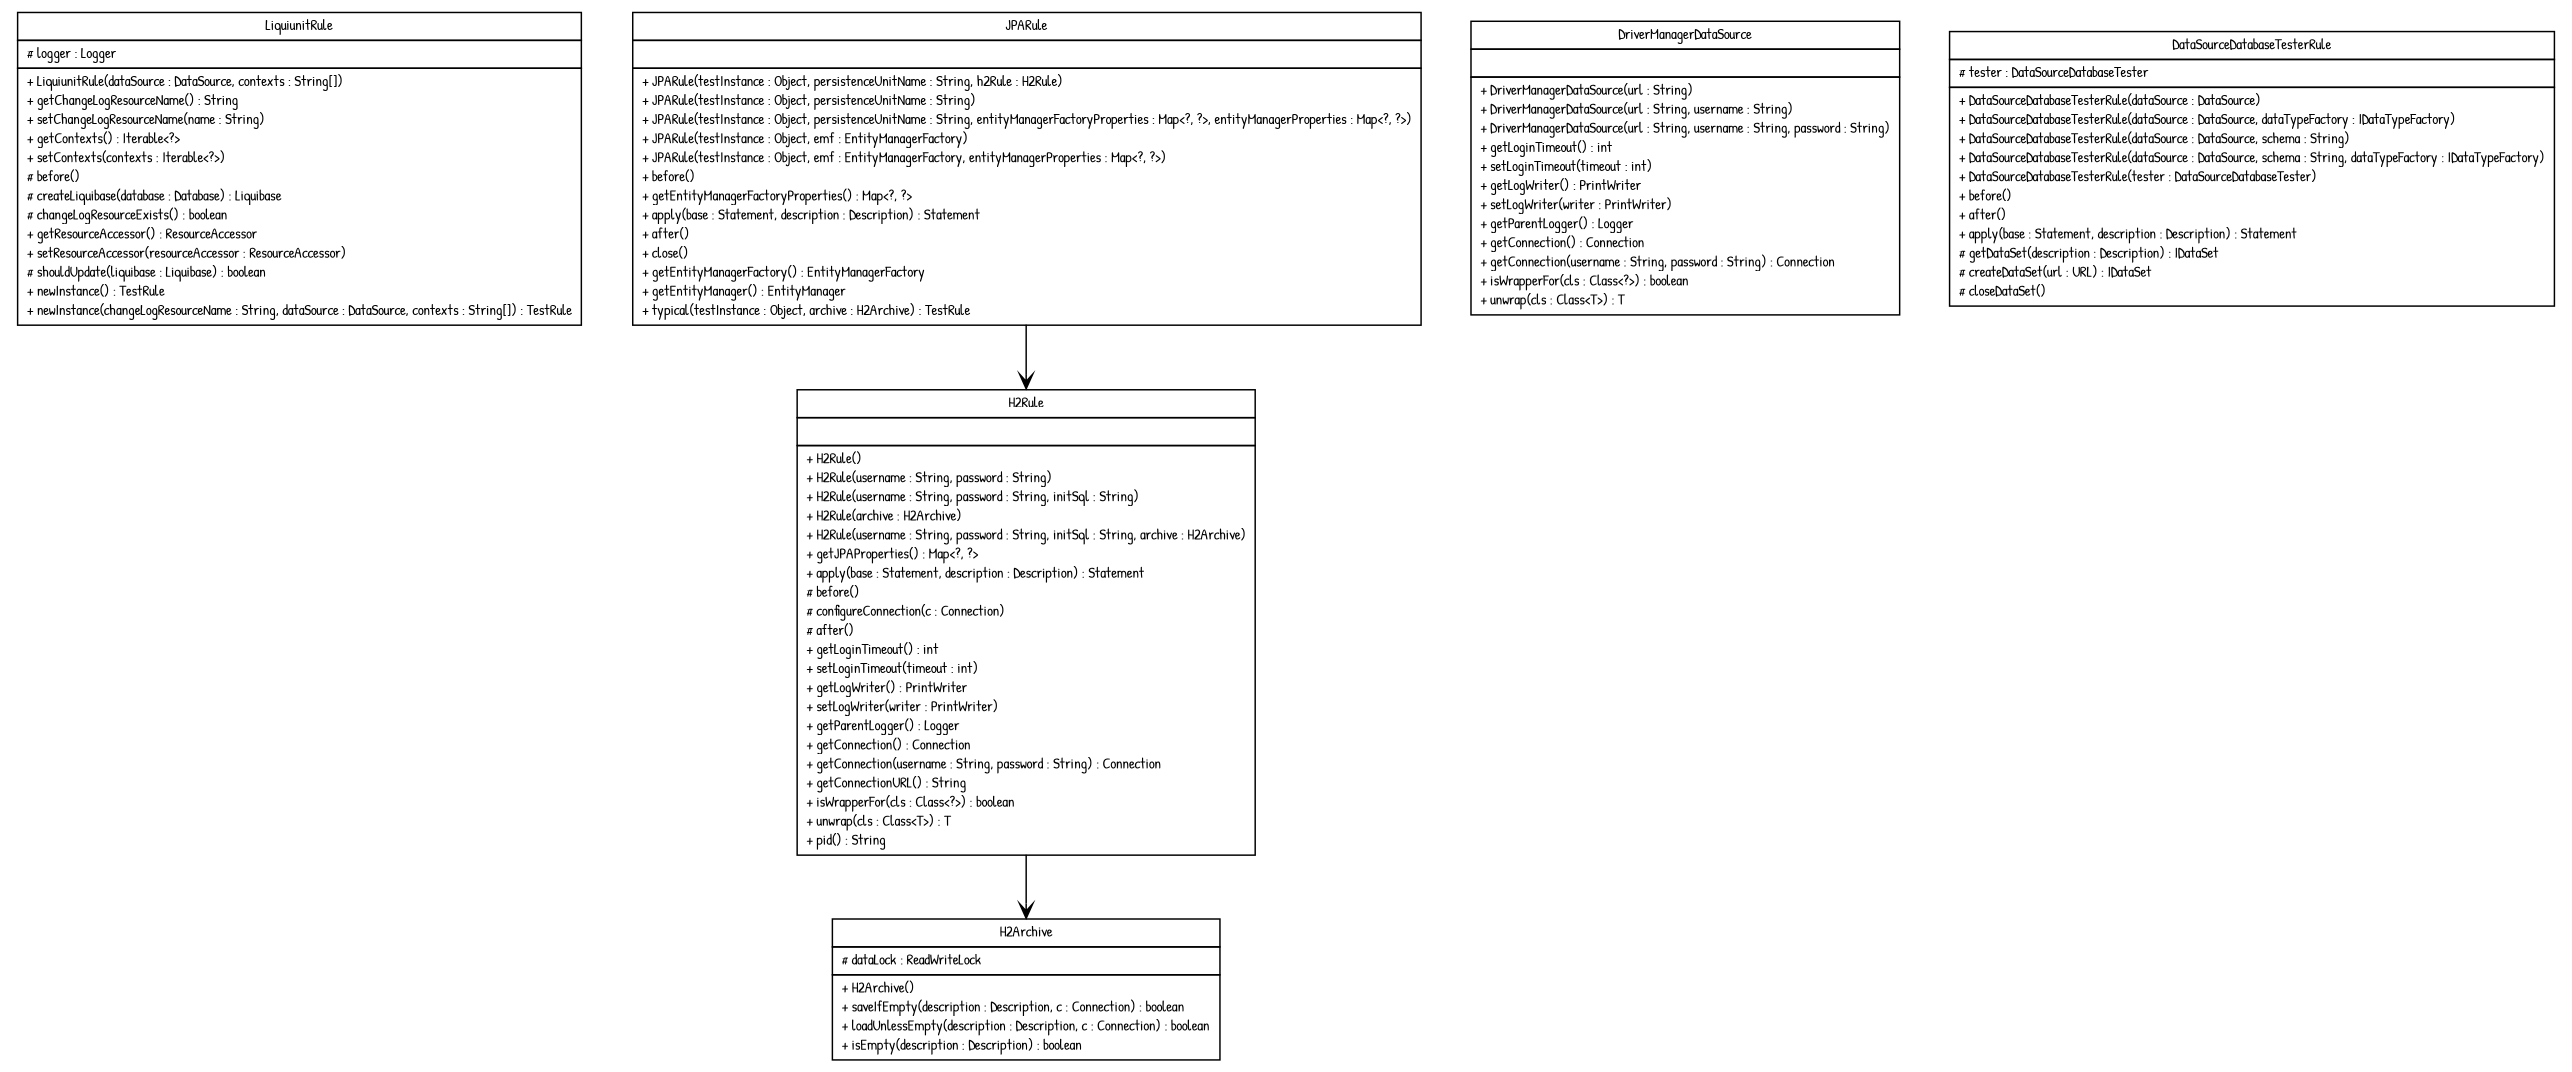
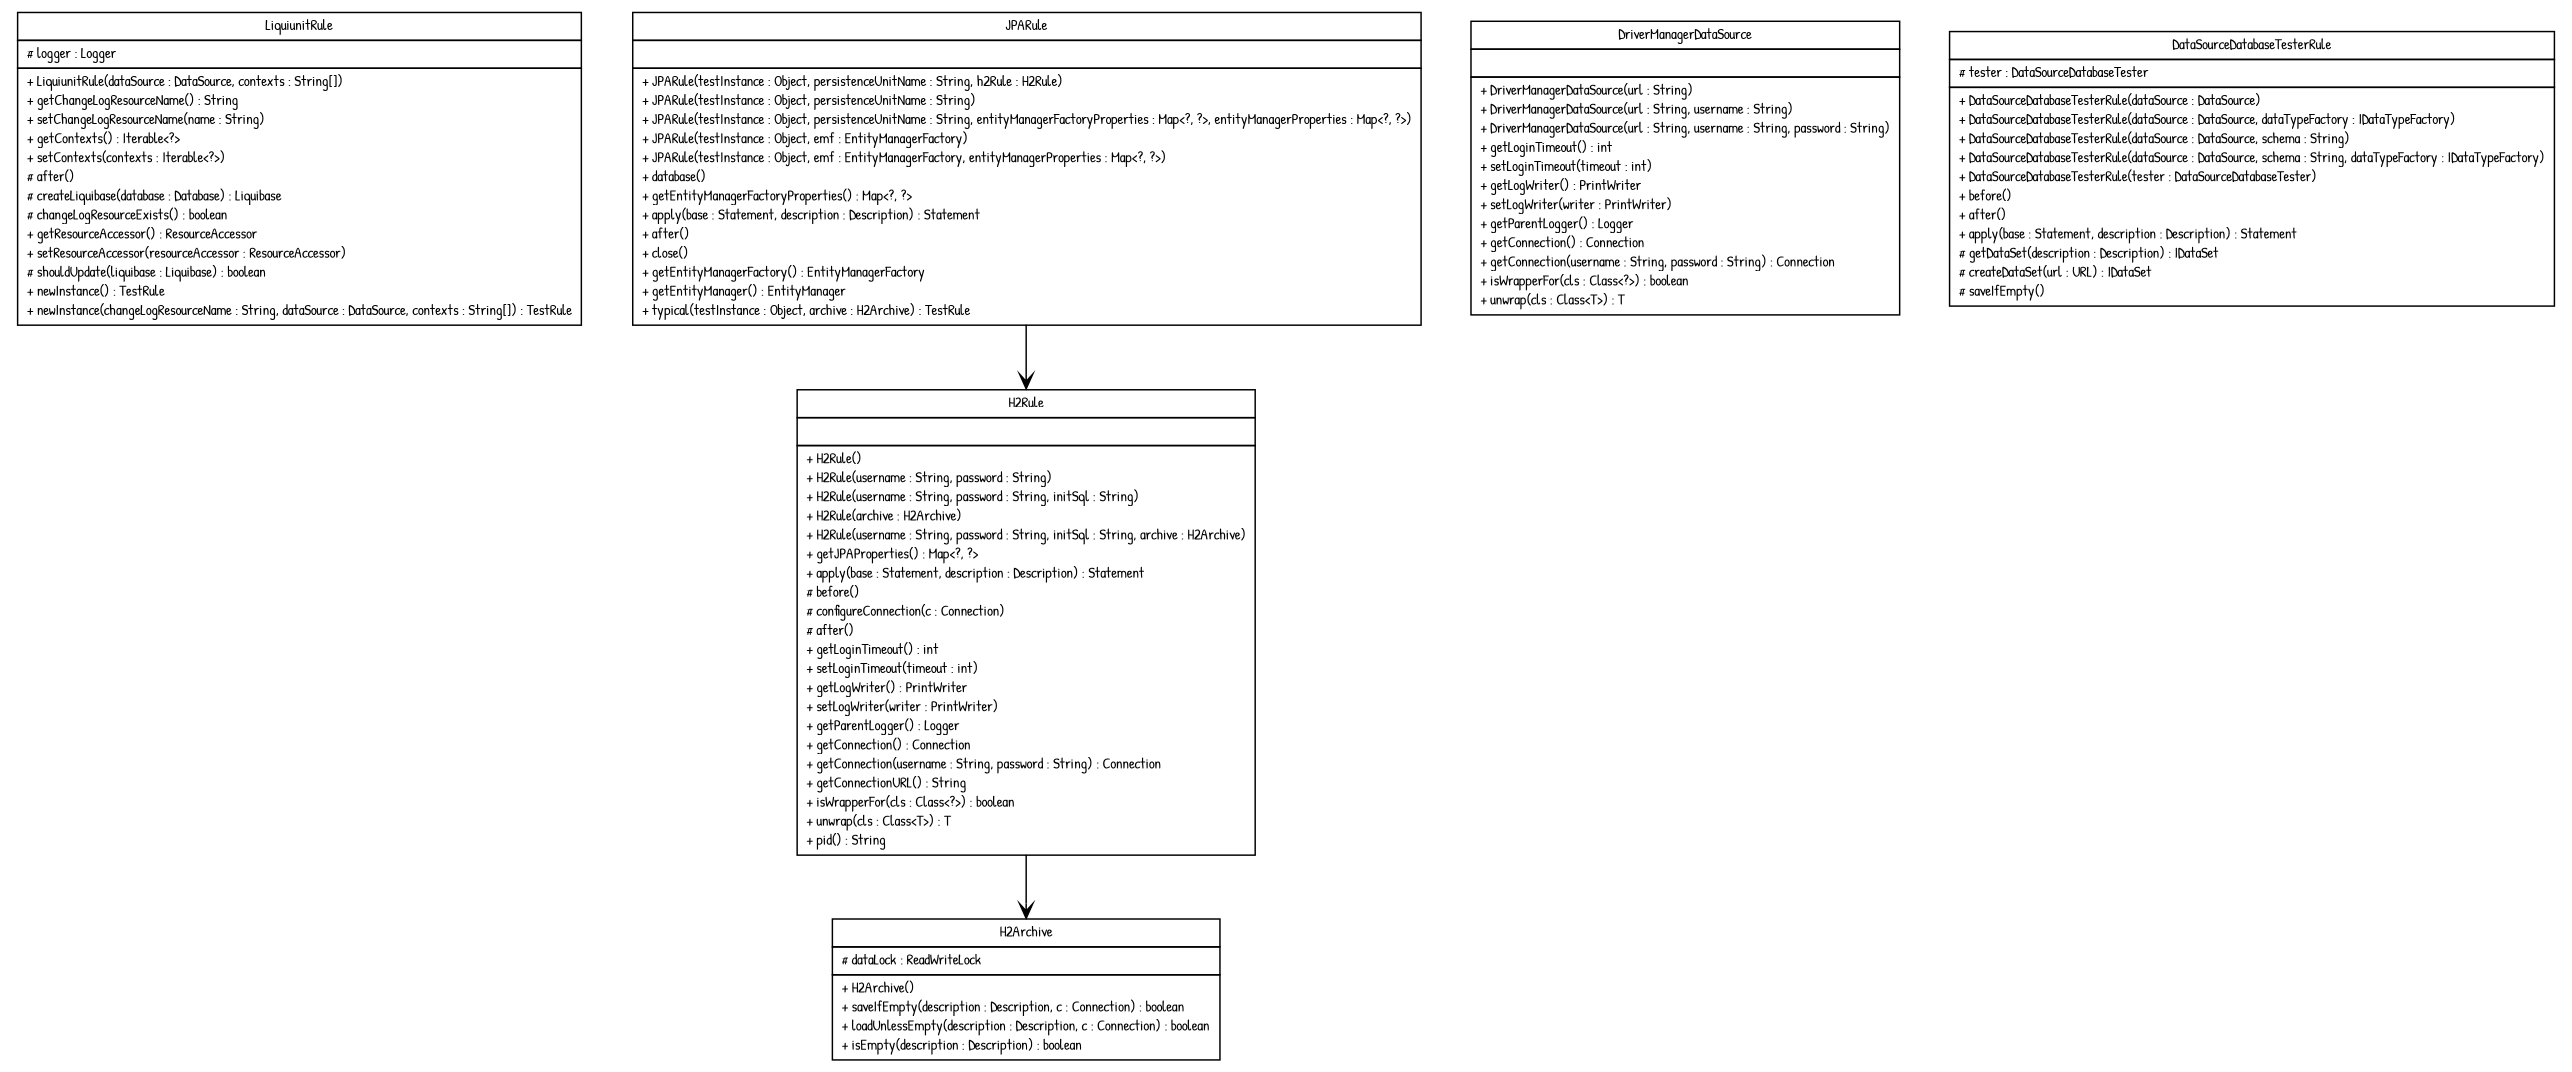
node "LiquiunitRule": text "# before()" -> "# after()"
node "JPARule": text "+ before()" -> "+ database()"
node "DataSourceDatabaseTesterRule": text "# closeDataSet()" -> "# saveIfEmpty()"
